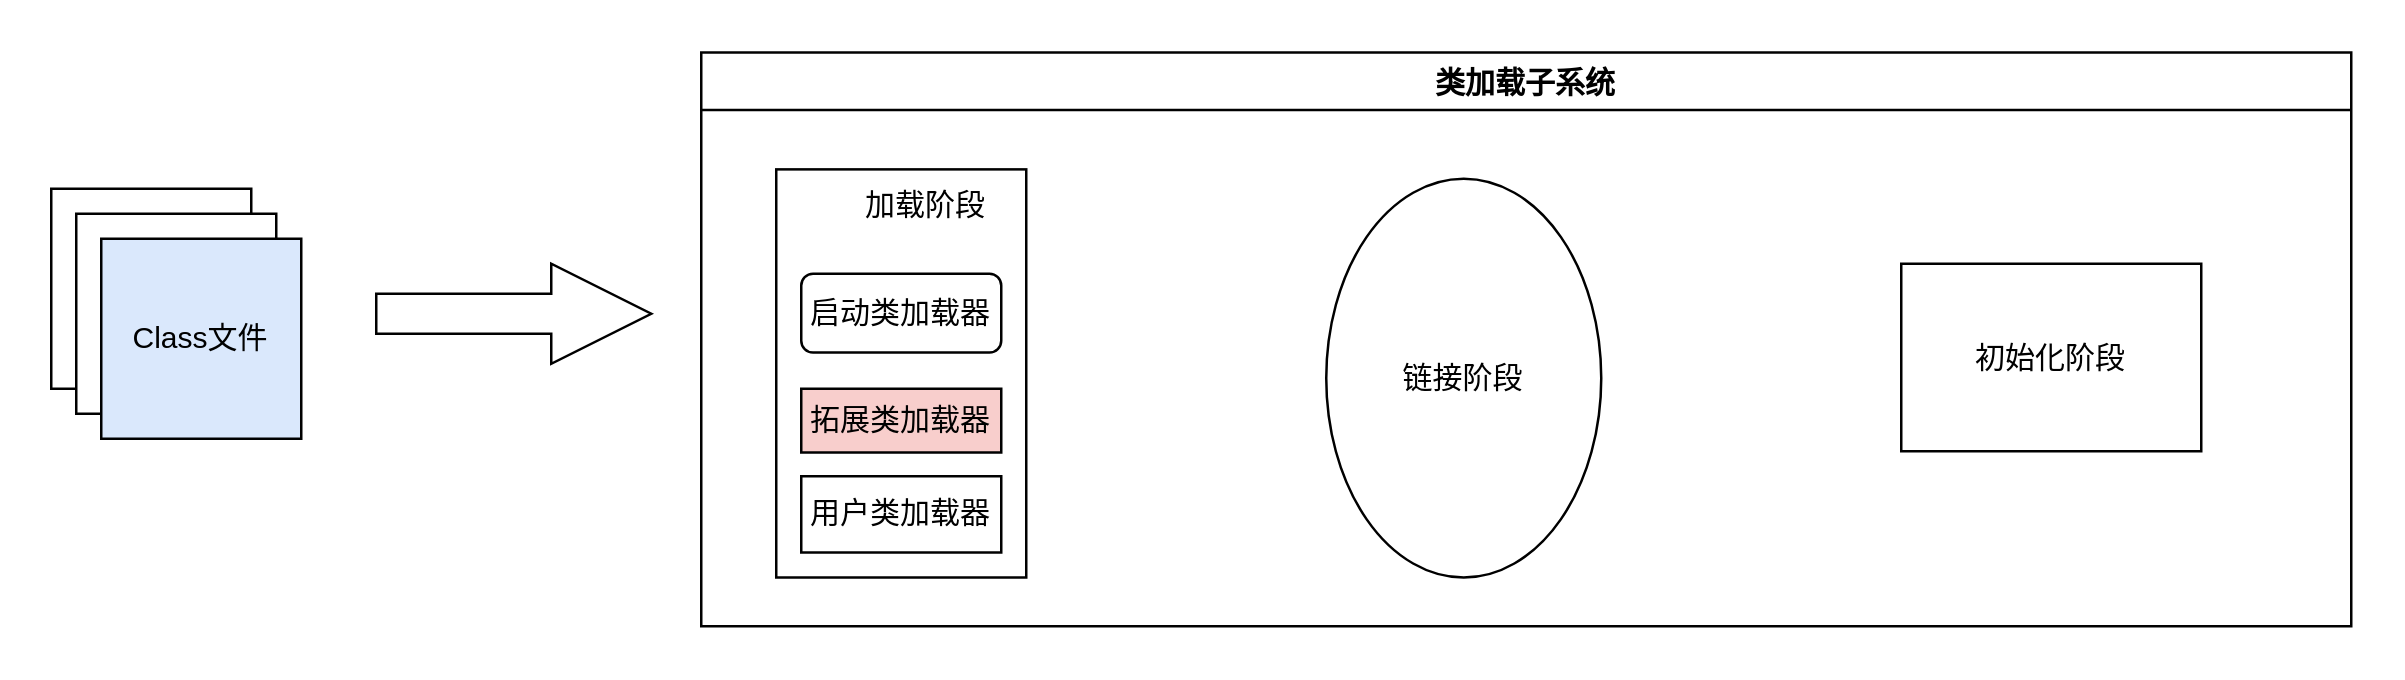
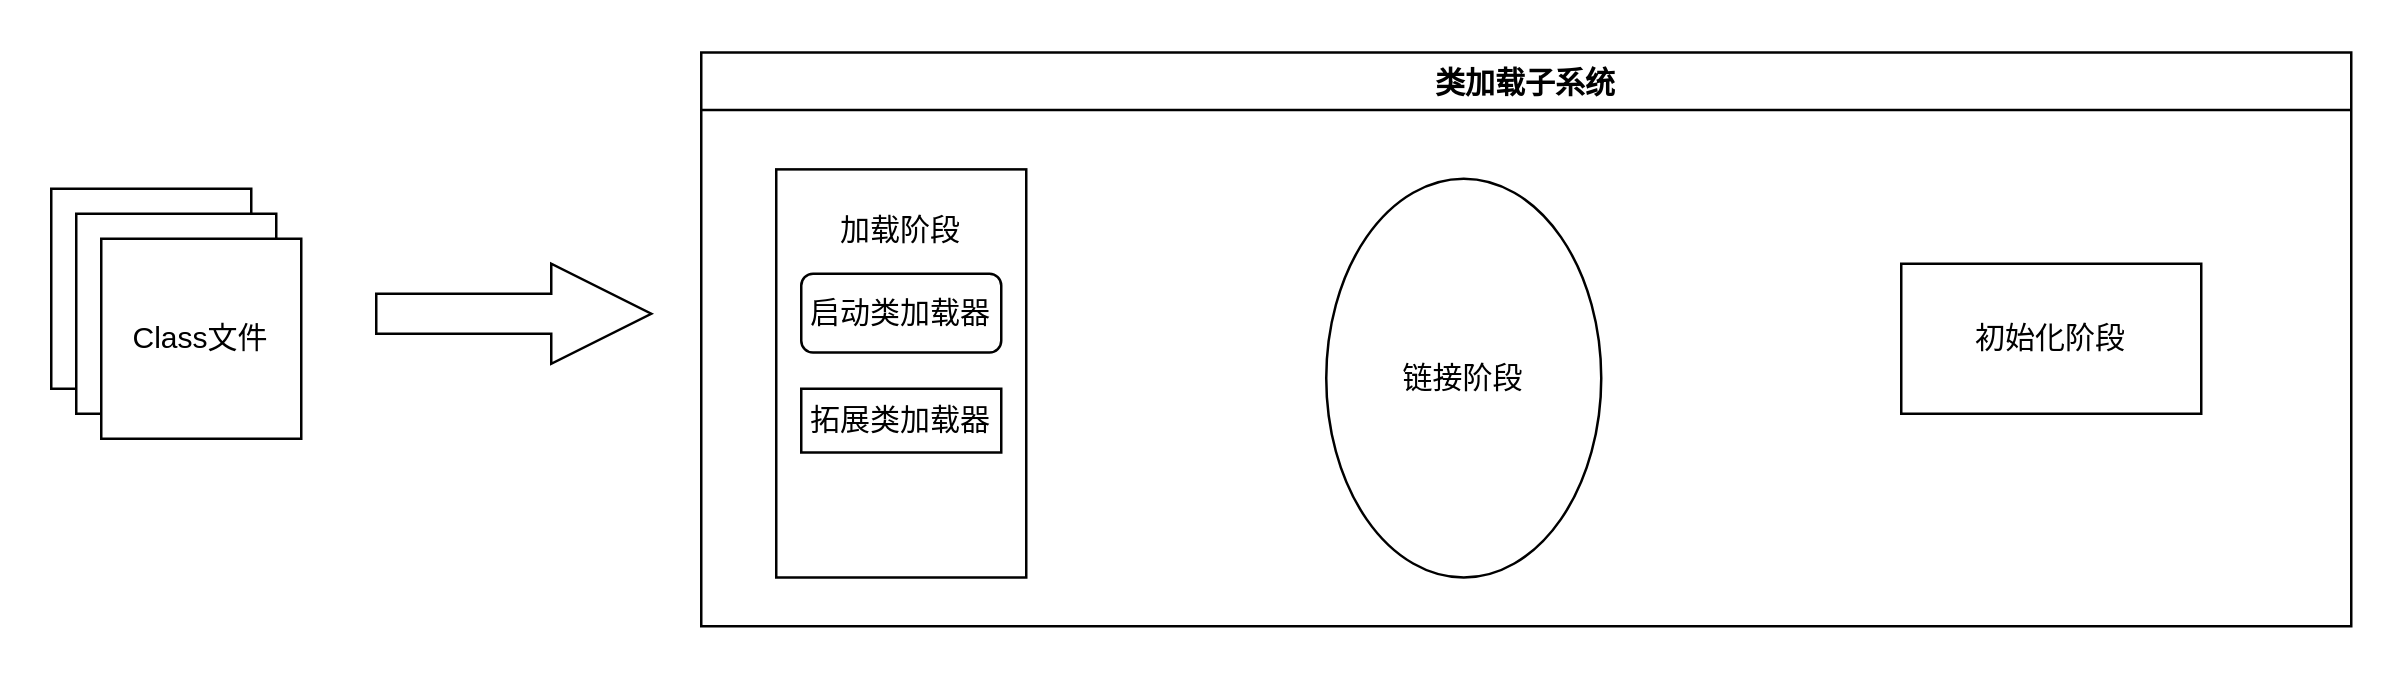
node "加载阶段": moved (926, 207) -> (901, 232)
node "Class文件": fillcolor #dae8fc -> #ffffff
node "初始化阶段": size 300x188 -> 300x150
node "拓展类加载器": fillcolor #f8cecc -> #ffffff
node "用户类加载器": removed
